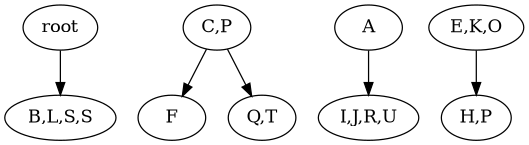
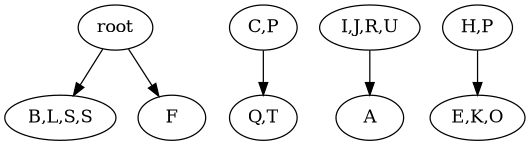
edge "C,P" -> "F": now "root" -> "F"
edge "A" -> "I,J,R,U": reversed
edge "E,K,O" -> "H,P": reversed
